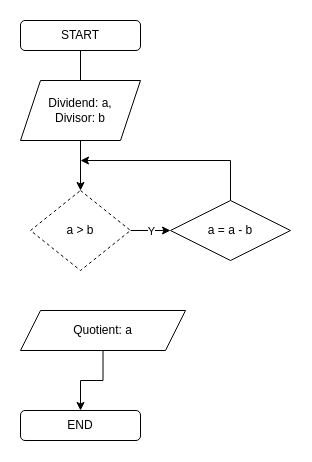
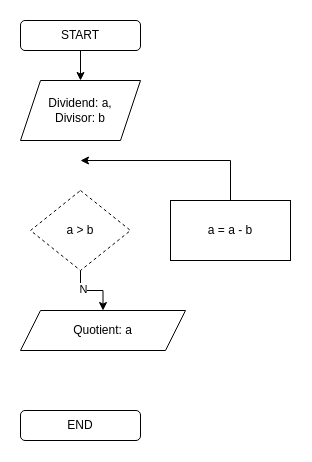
edge "START" -> "a > b": now "START" -> "Dividend: a, Divisor: b"
edge "a > b" -> "a = a - b": removed, label "Y"
node "a = a - b": shape diamond -> rectangle
edge "a > b" -> "Quotient: a": added, label "N"
edge "Quotient: a" -> "END": removed
